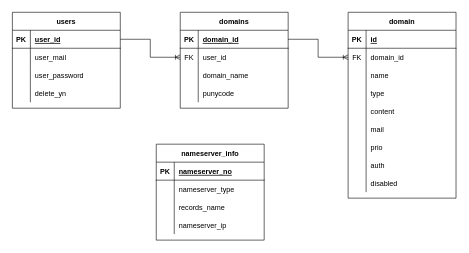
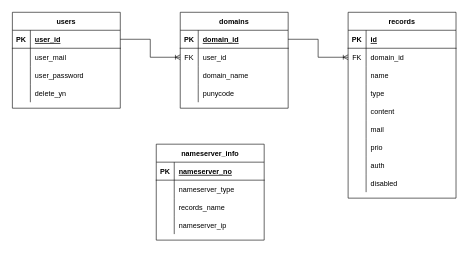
node "domain": label "domain" -> "records"
